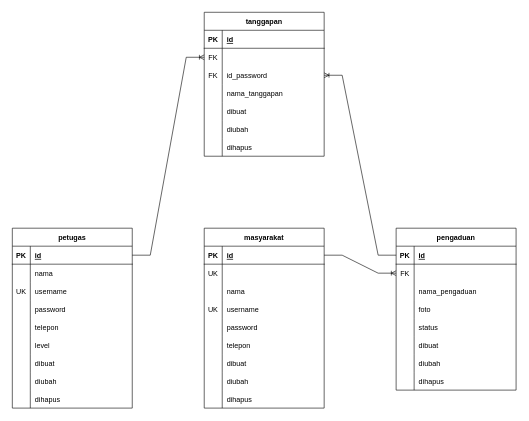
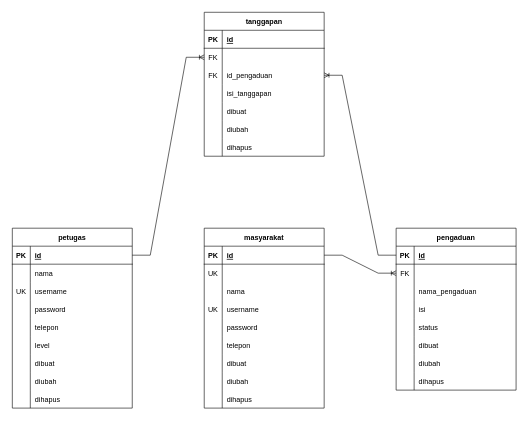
node "id_password": label "id_password" -> "id_pengaduan"
node "nama_tanggapan": label "nama_tanggapan" -> "isi_tanggapan"
node "foto": label "foto" -> "isi"
